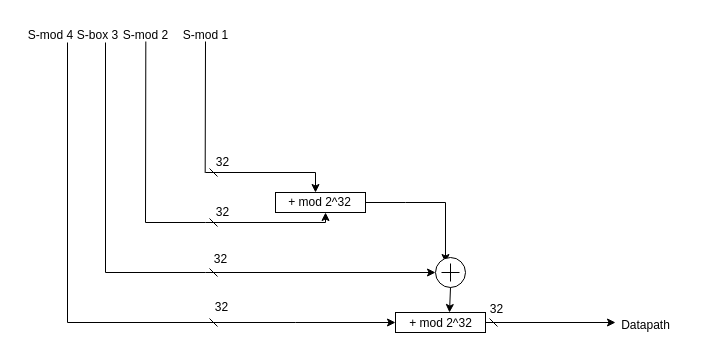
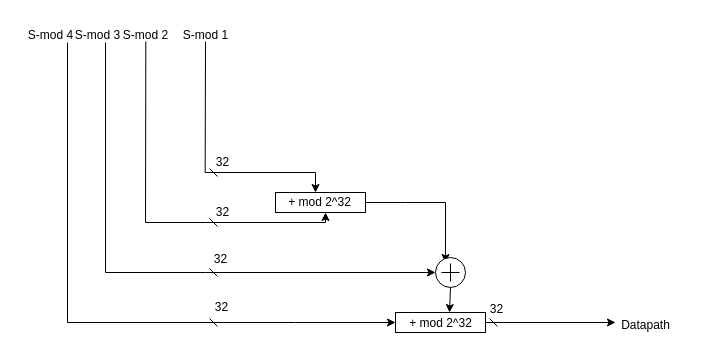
node "S-box 3": label "S-box 3" -> "S-mod 3"
